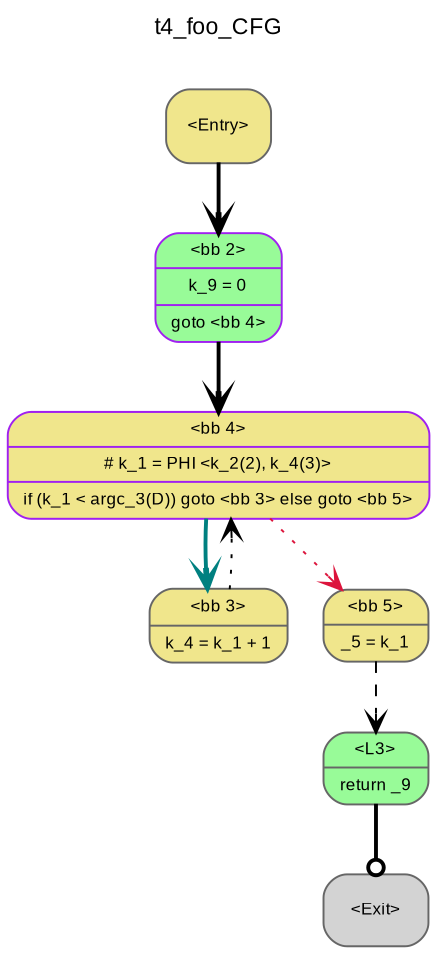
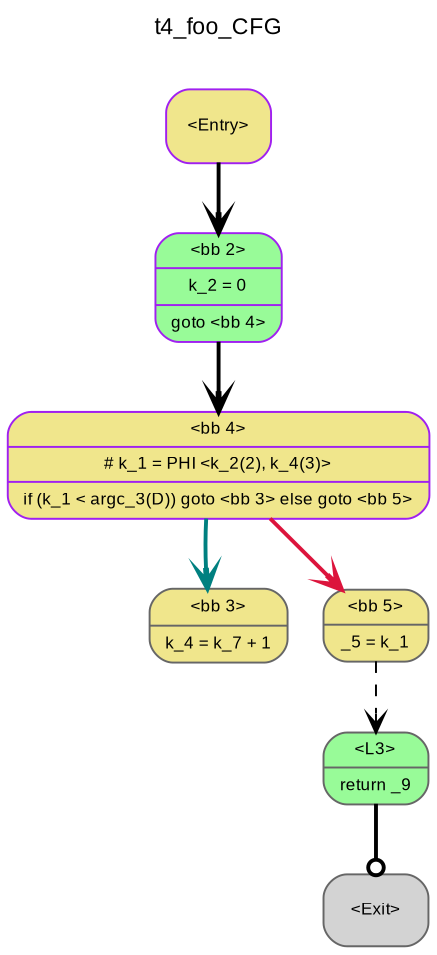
node "<Entry>": color gray40 -> purple
node "<bb 2>": text "k_9 = 0" -> "k_2 = 0"
edge "<bb 4>" -> "<bb 5>": style dotted -> bold
edge "<bb 3>" -> "<bb 4>": removed
node "<bb 3>": text "k_4 = k_1 + 1" -> "k_4 = k_7 + 1"
